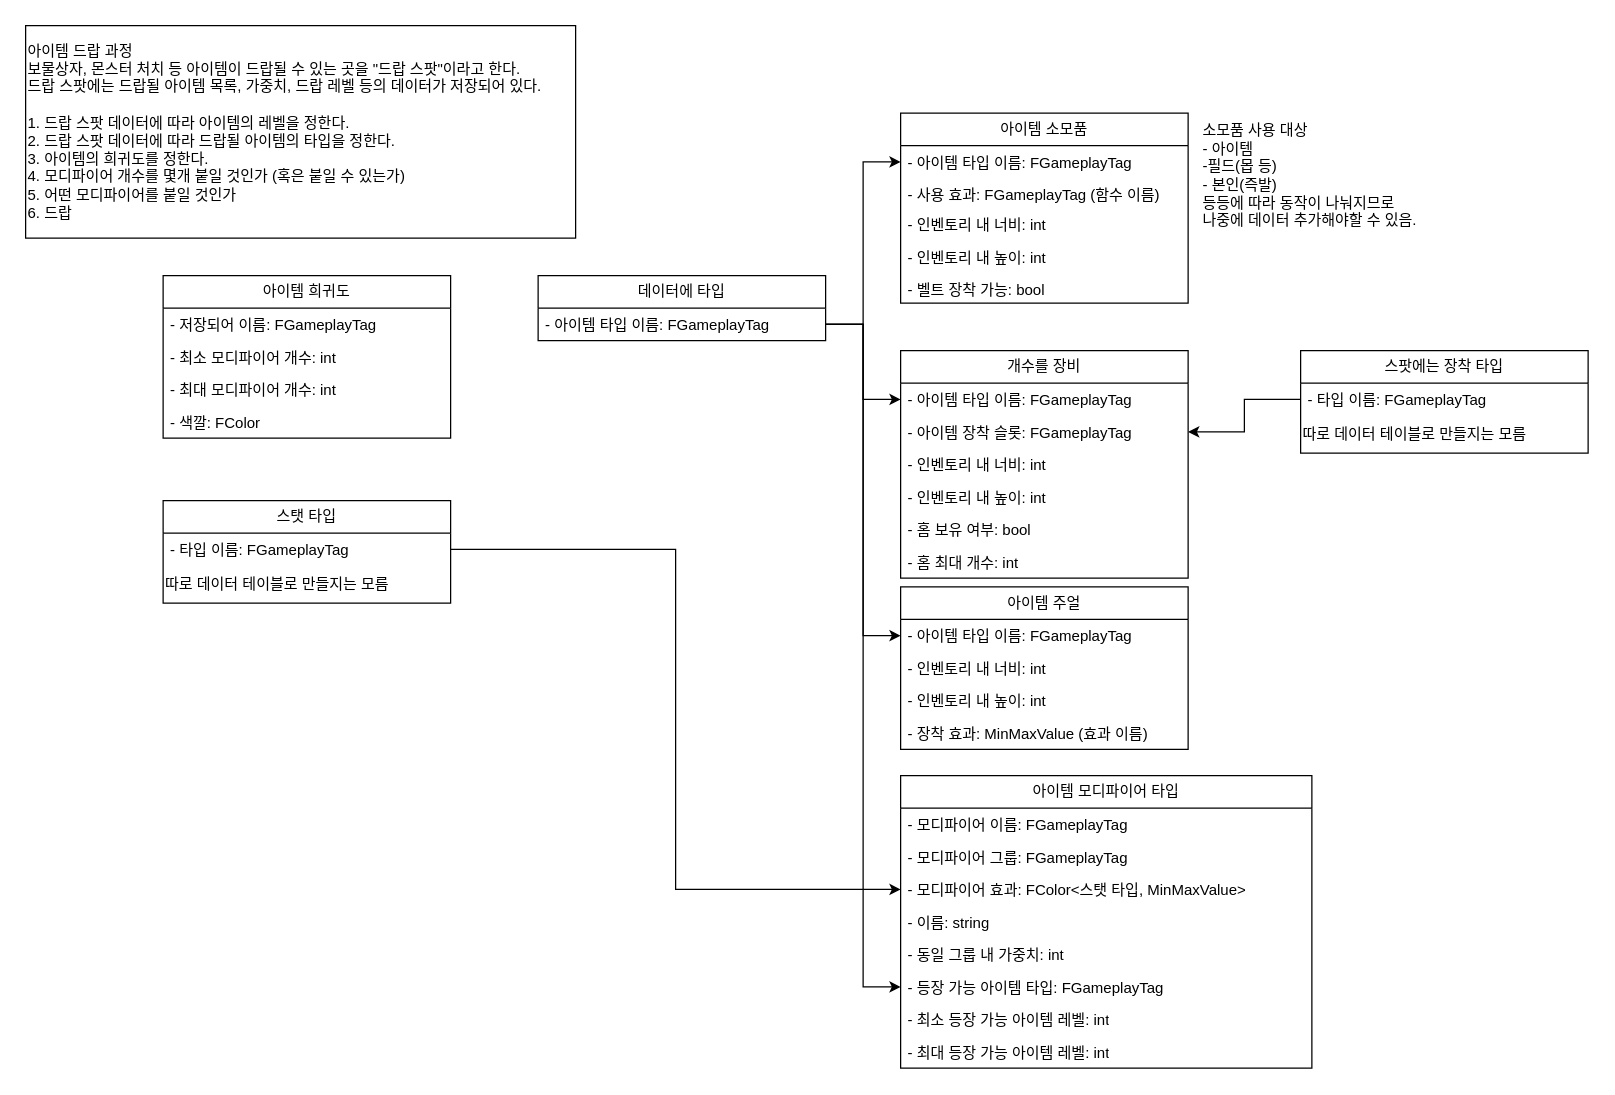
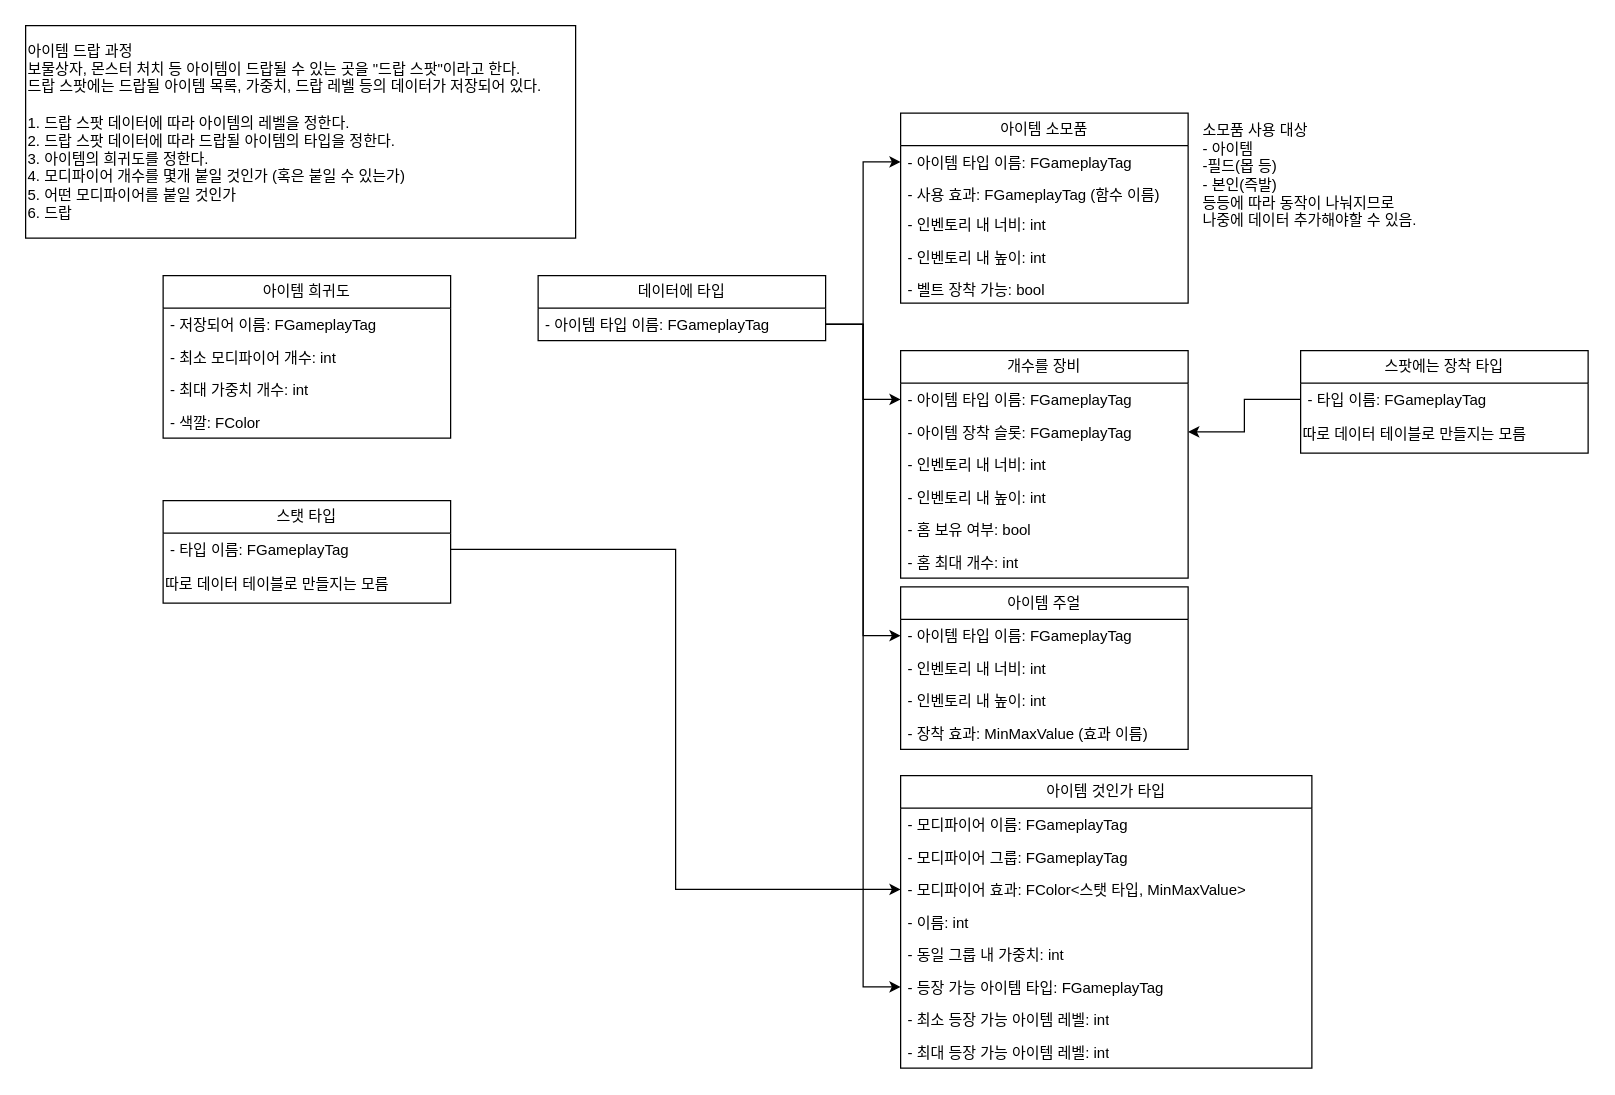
node "- 최대 모디파이어 개수: int": label "- 최대 모디파이어 개수: int" -> "- 최대 가중치 개수: int"
node "아이템 모디파이어 타입": label "아이템 모디파이어 타입" -> "아이템 것인가 타입"
node "- 이름: string": label "- 이름: string" -> "- 이름: int"
